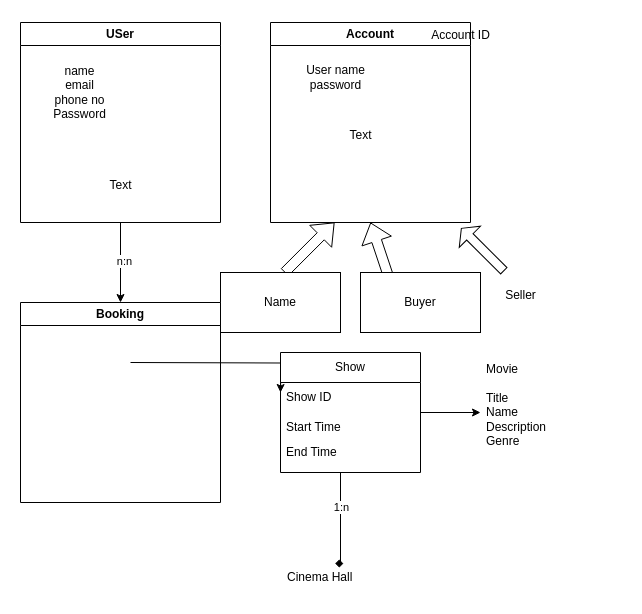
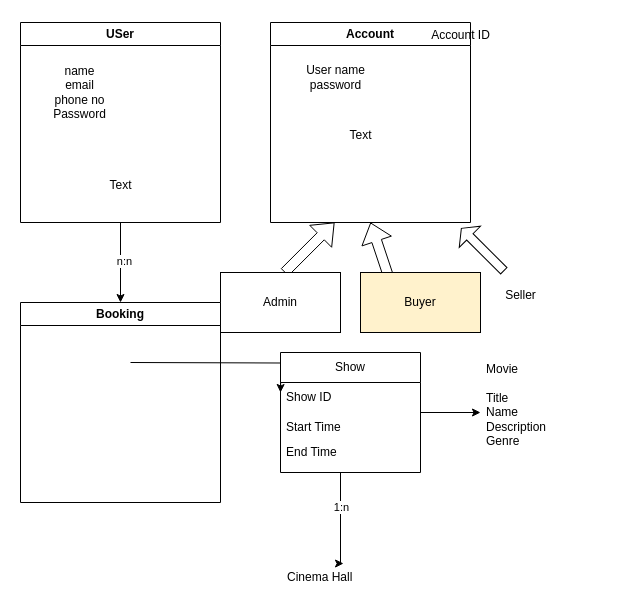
node "Name": label "Name" -> "Admin"
node "Buyer": fillcolor #ffffff -> #fff2cc
edge "Show" -> "Cinema Hall": arrowhead diamond -> classic
